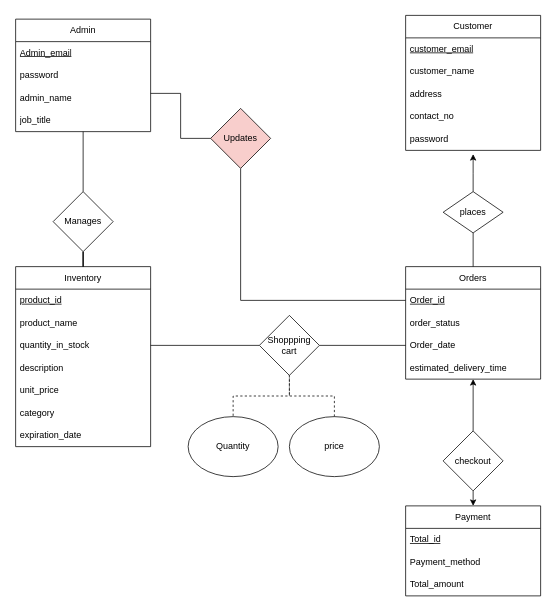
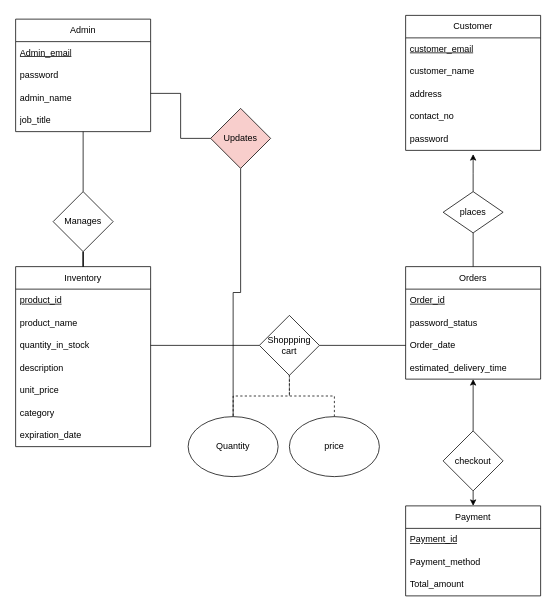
edge "Updates" -- "Order_id": now "Updates" -- "Quantity"
node "order_status": label "order_status" -> "password_status"
node "Total_id": label "Total_id" -> "Payment_id"
